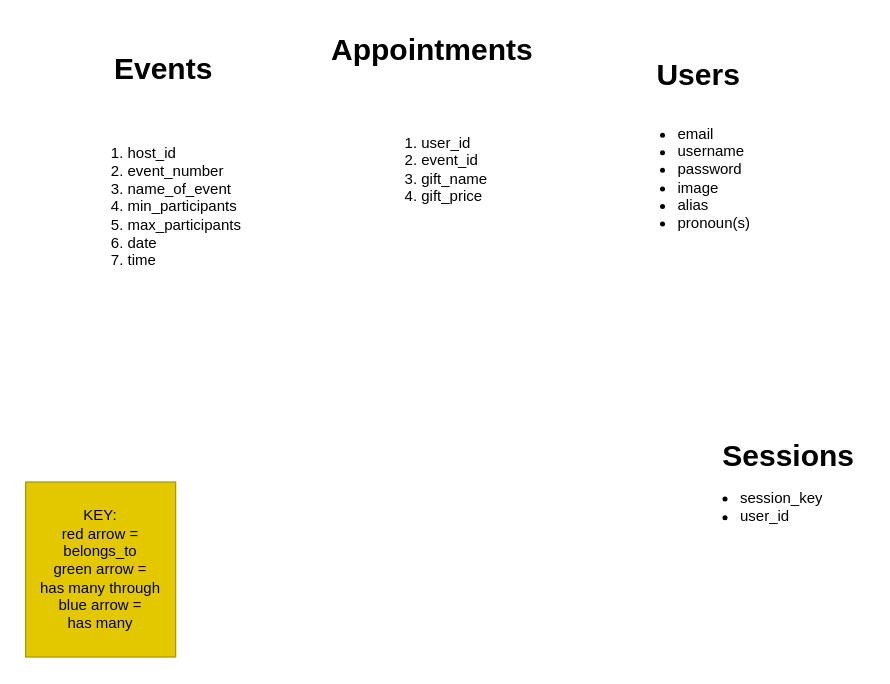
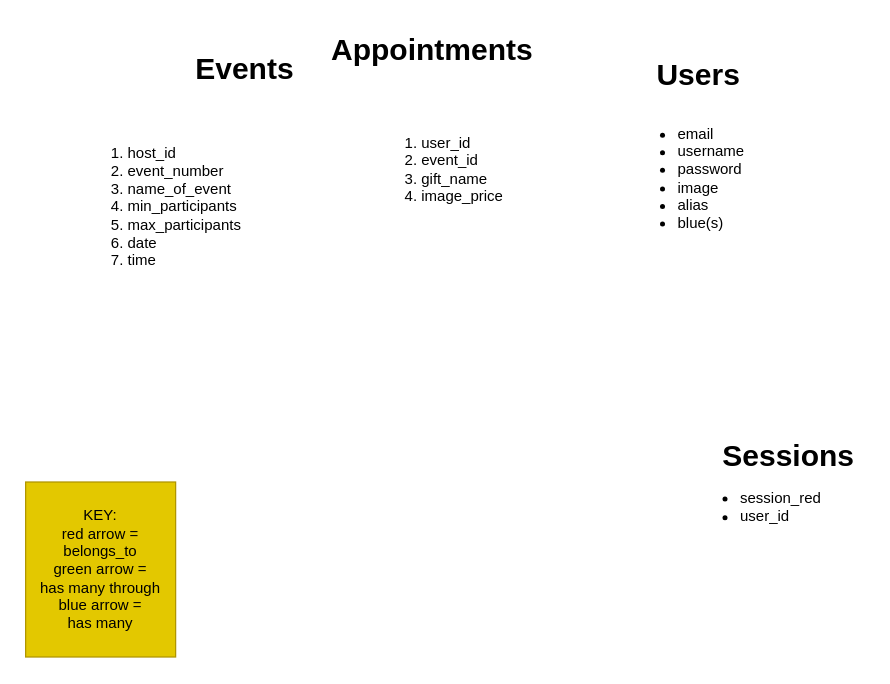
node "Events": moved (163, 69) -> (244, 69)
node "user_id event_id gift_name gift_price": label "user_id event_id gift_name gift_price" -> "user_id event_id gift_name image_price"
node "email username password image alias pronoun(s)": label "email username password image alias pronoun(s)" -> "email username password image alias blue(s)"
node "session_key user_id": label "session_key user_id" -> "session_red user_id"
